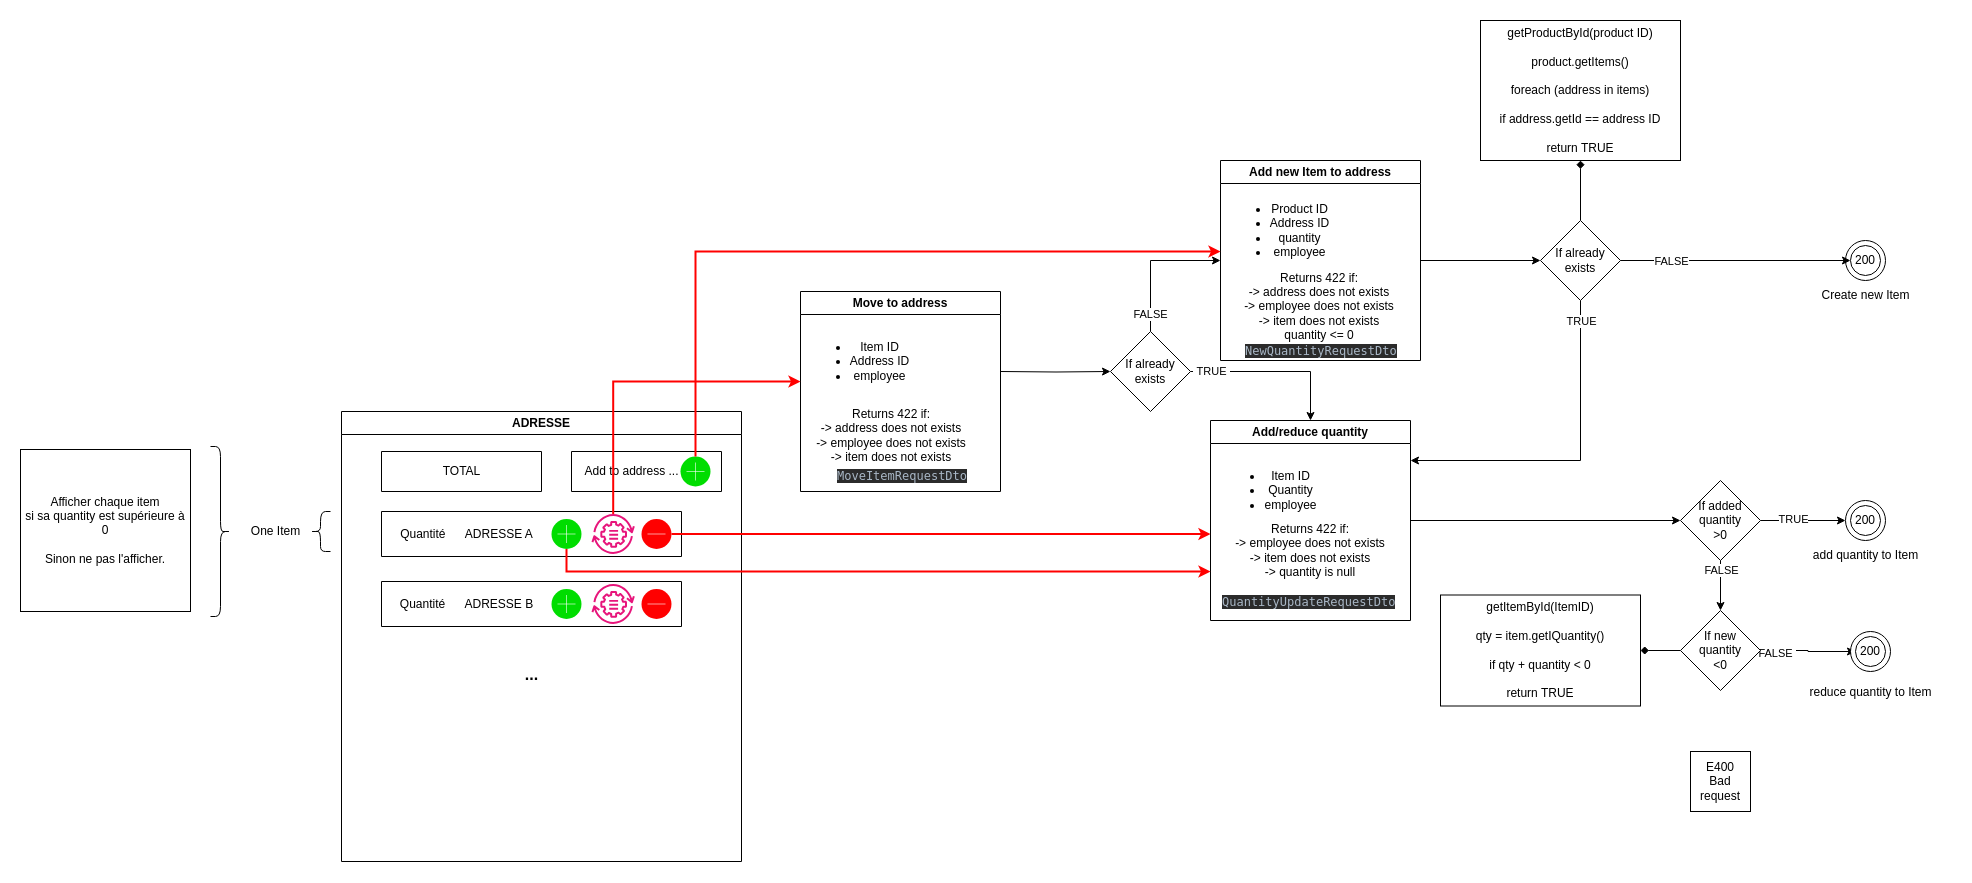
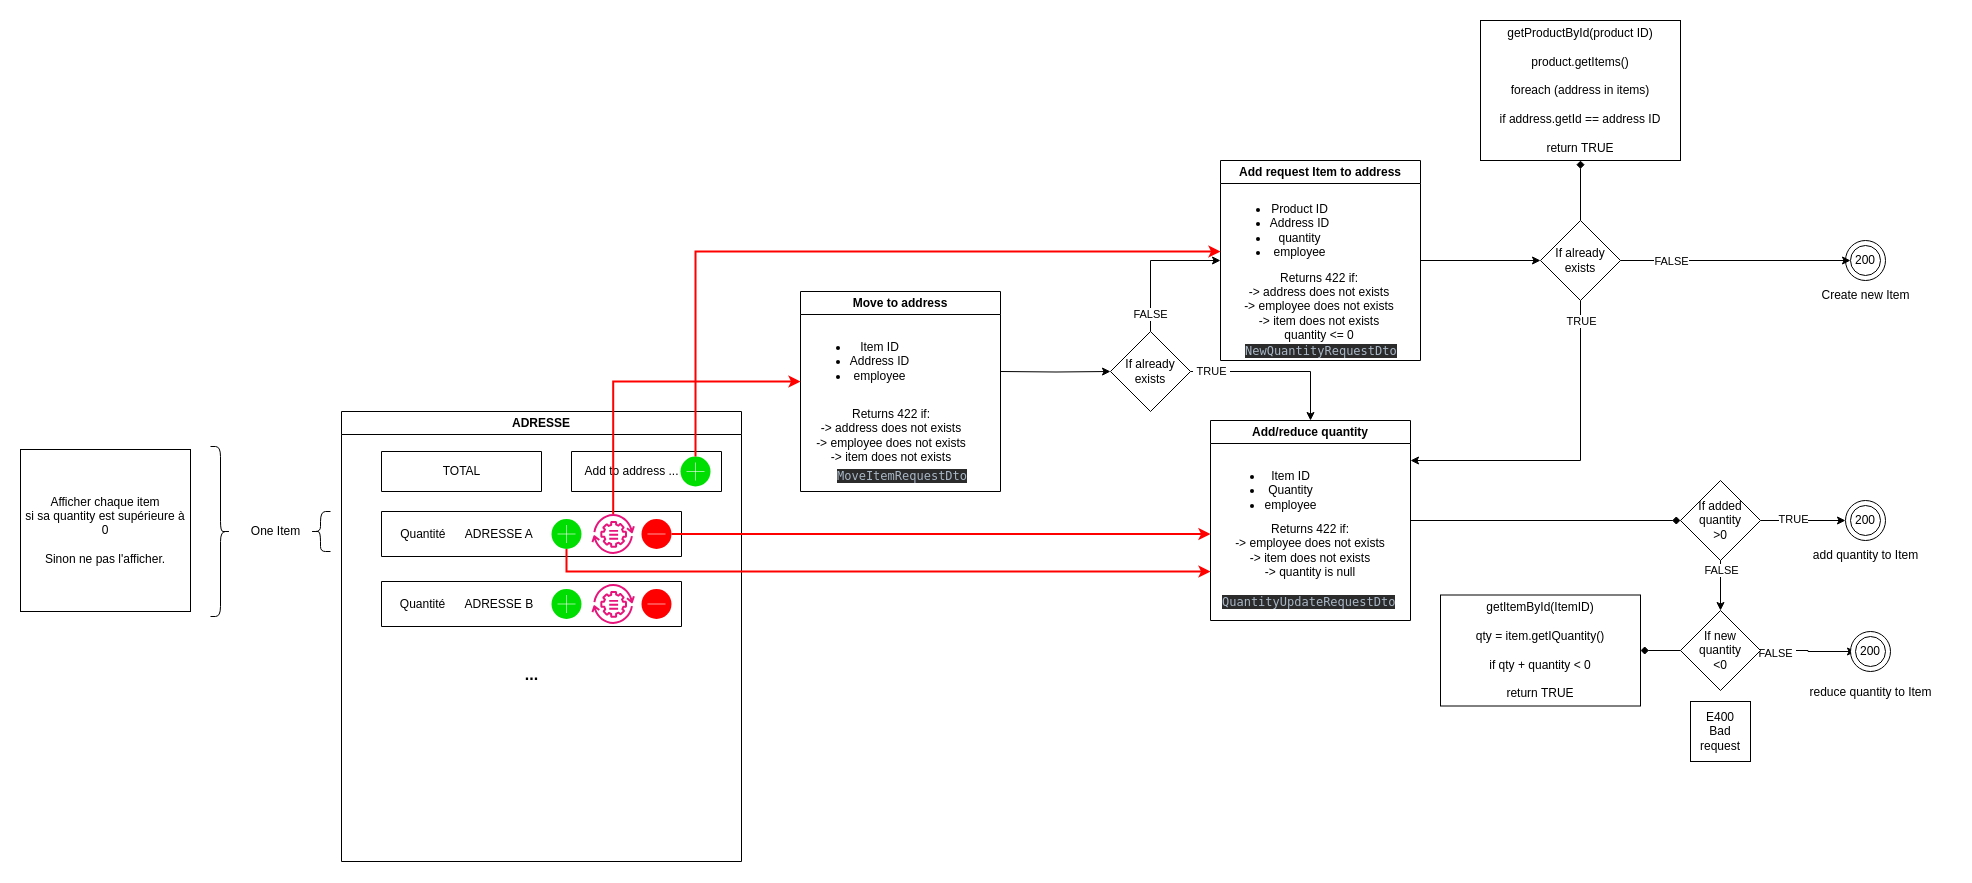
node "Add new Item to address": label "Add new Item to address" -> "Add request Item to address"
edge "Add/reduce quantity" -> "If added quantity >0": arrowhead classic -> diamond
node "E400 Bad request": moved (1721, 782) -> (1721, 732)
